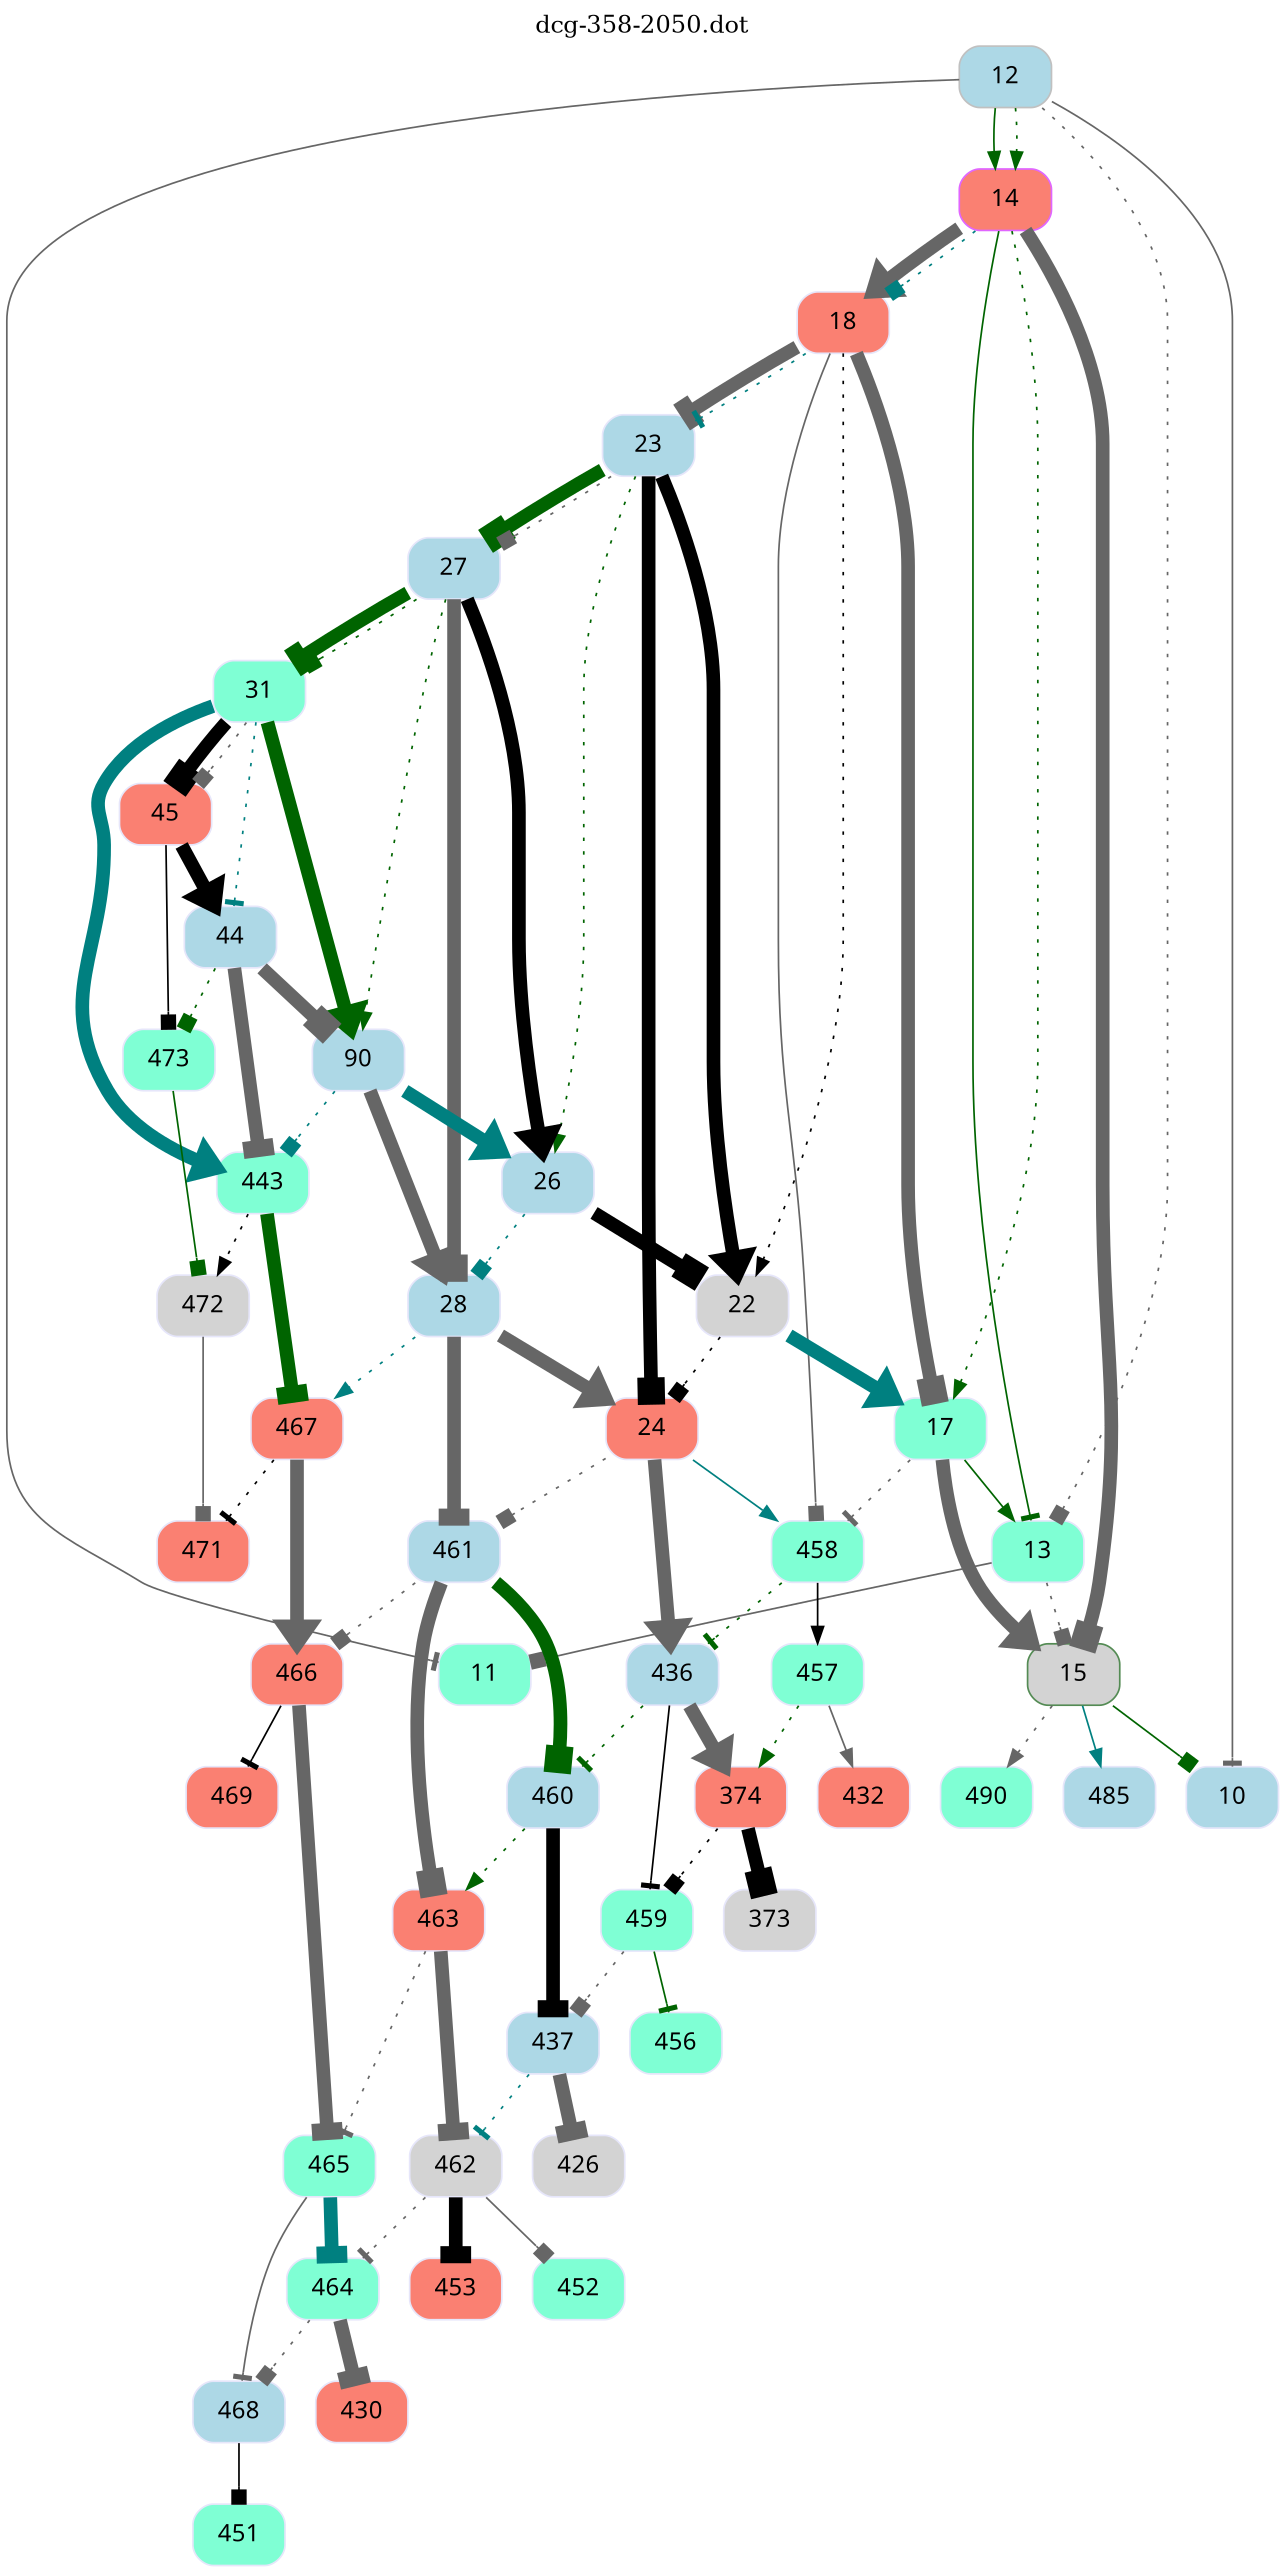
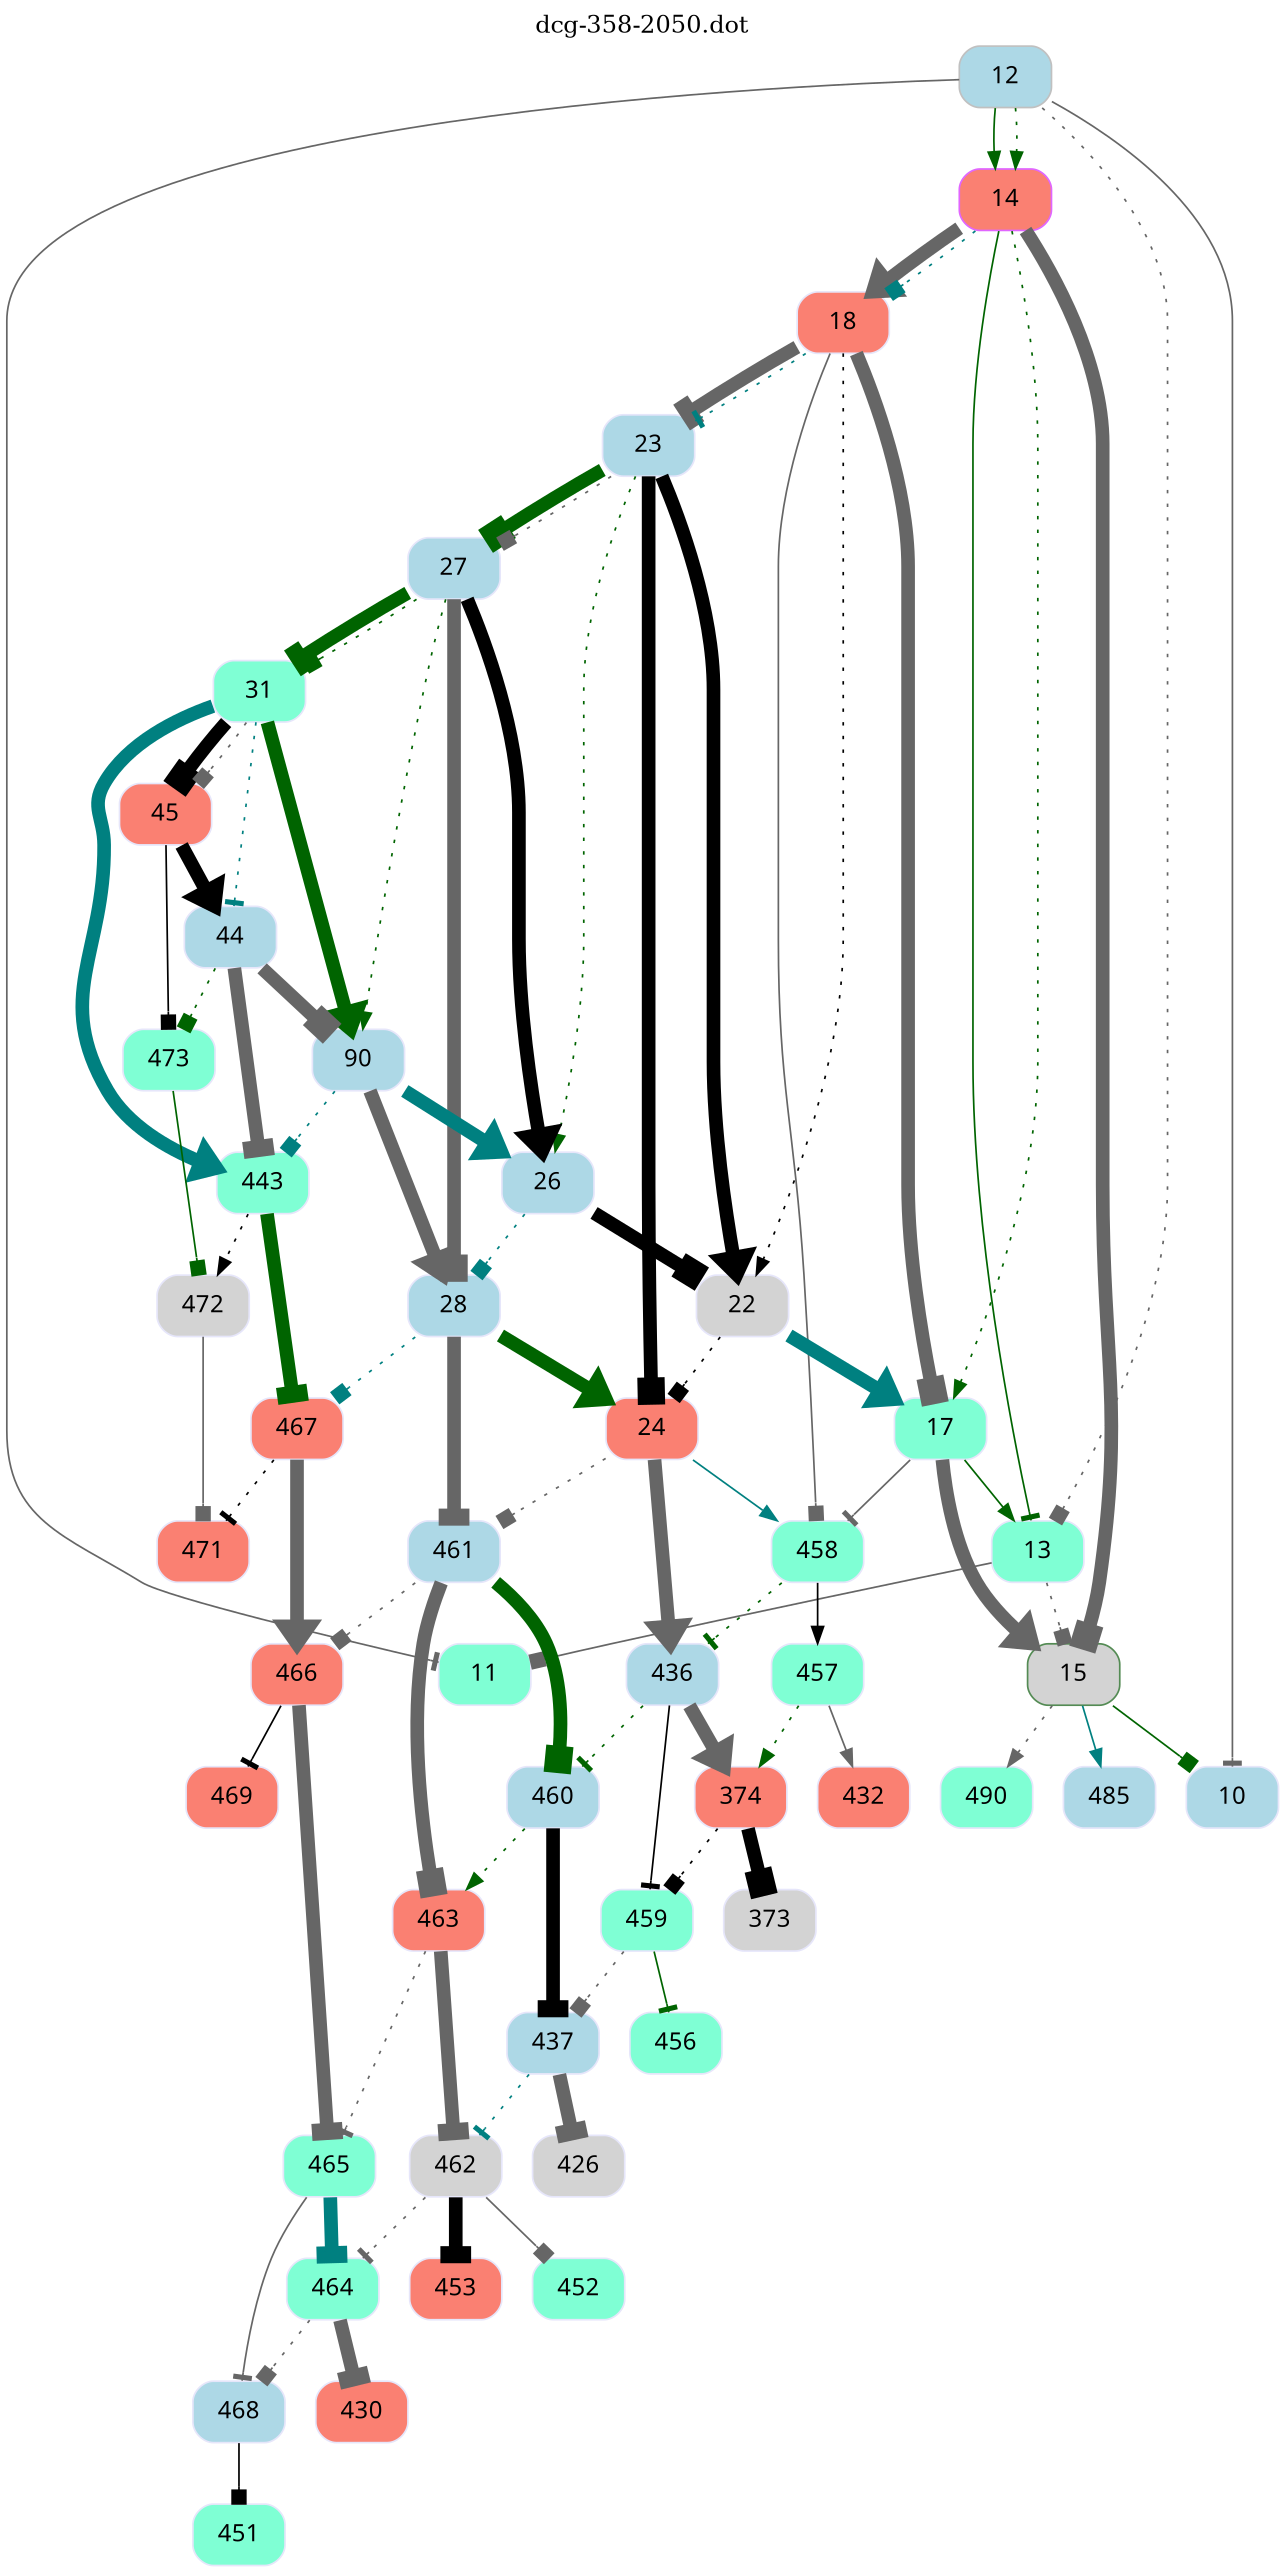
edge "28" -> "467": arrowhead normal -> box
edge "28" -> "24": color gray40 -> darkgreen
edge "17" -> "458": style dotted -> solid
